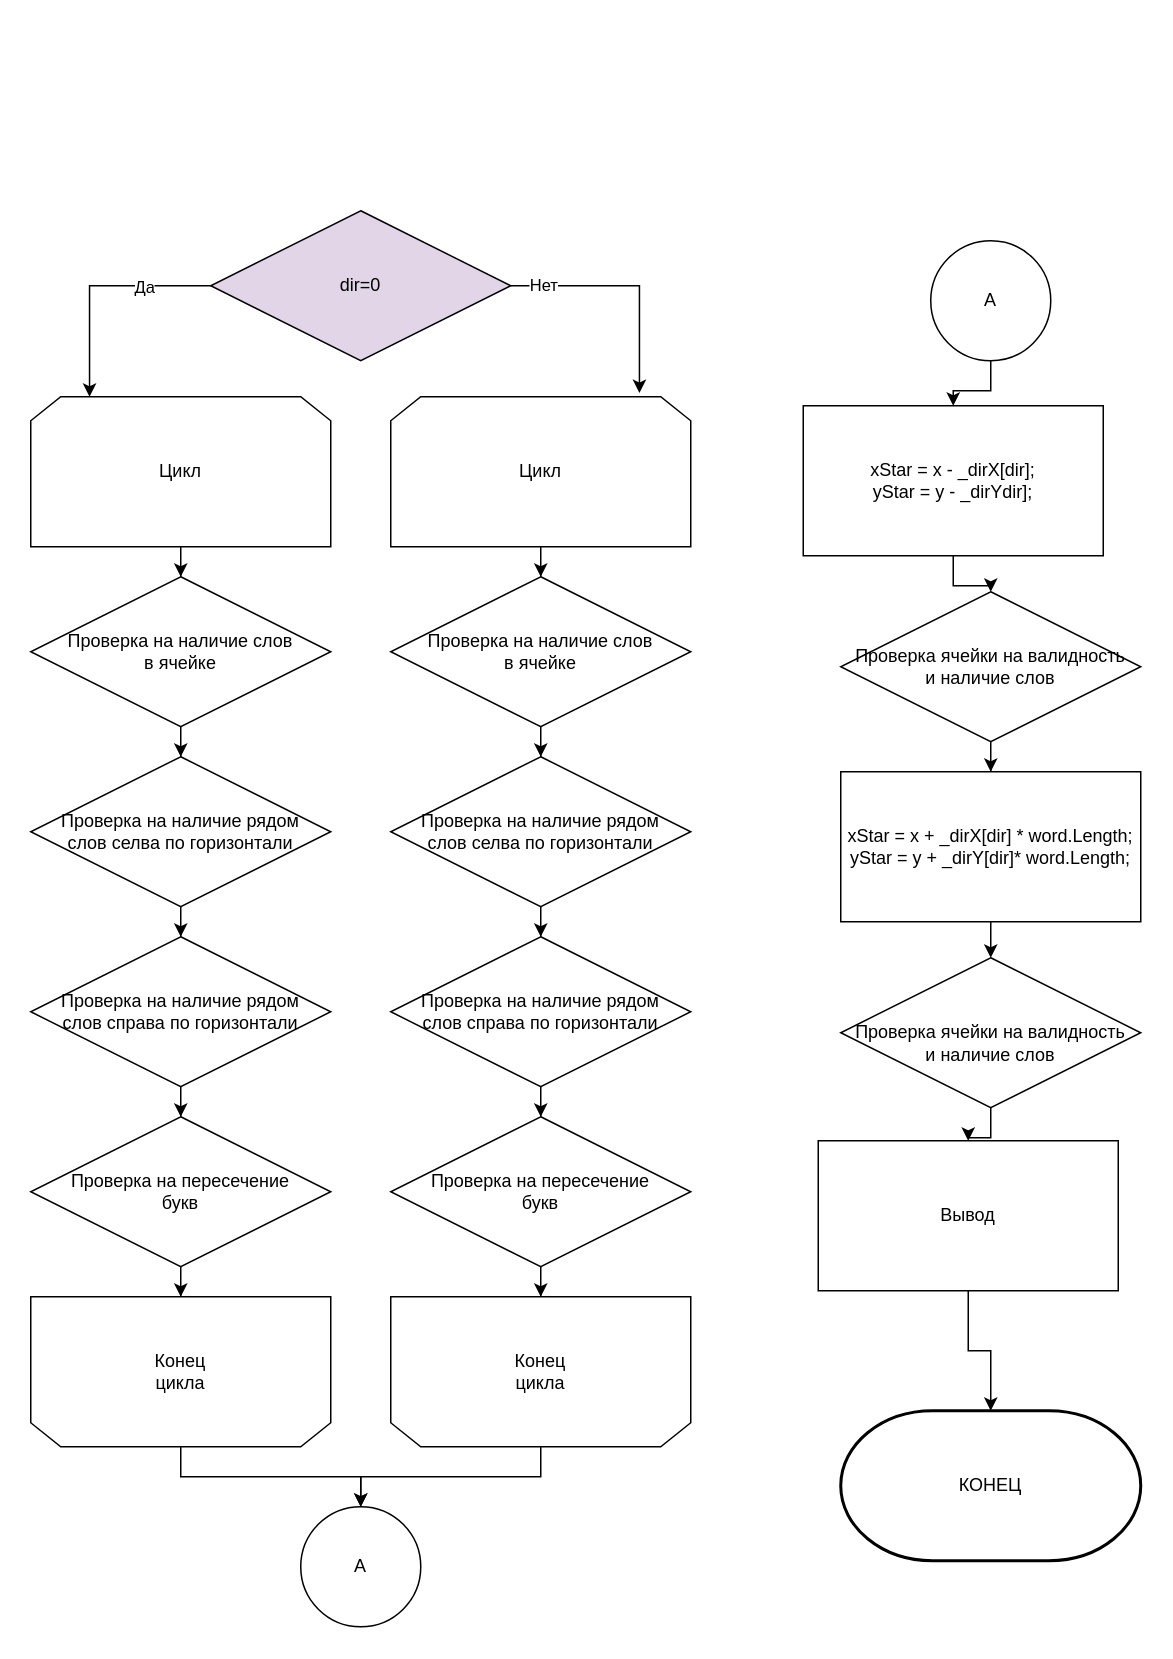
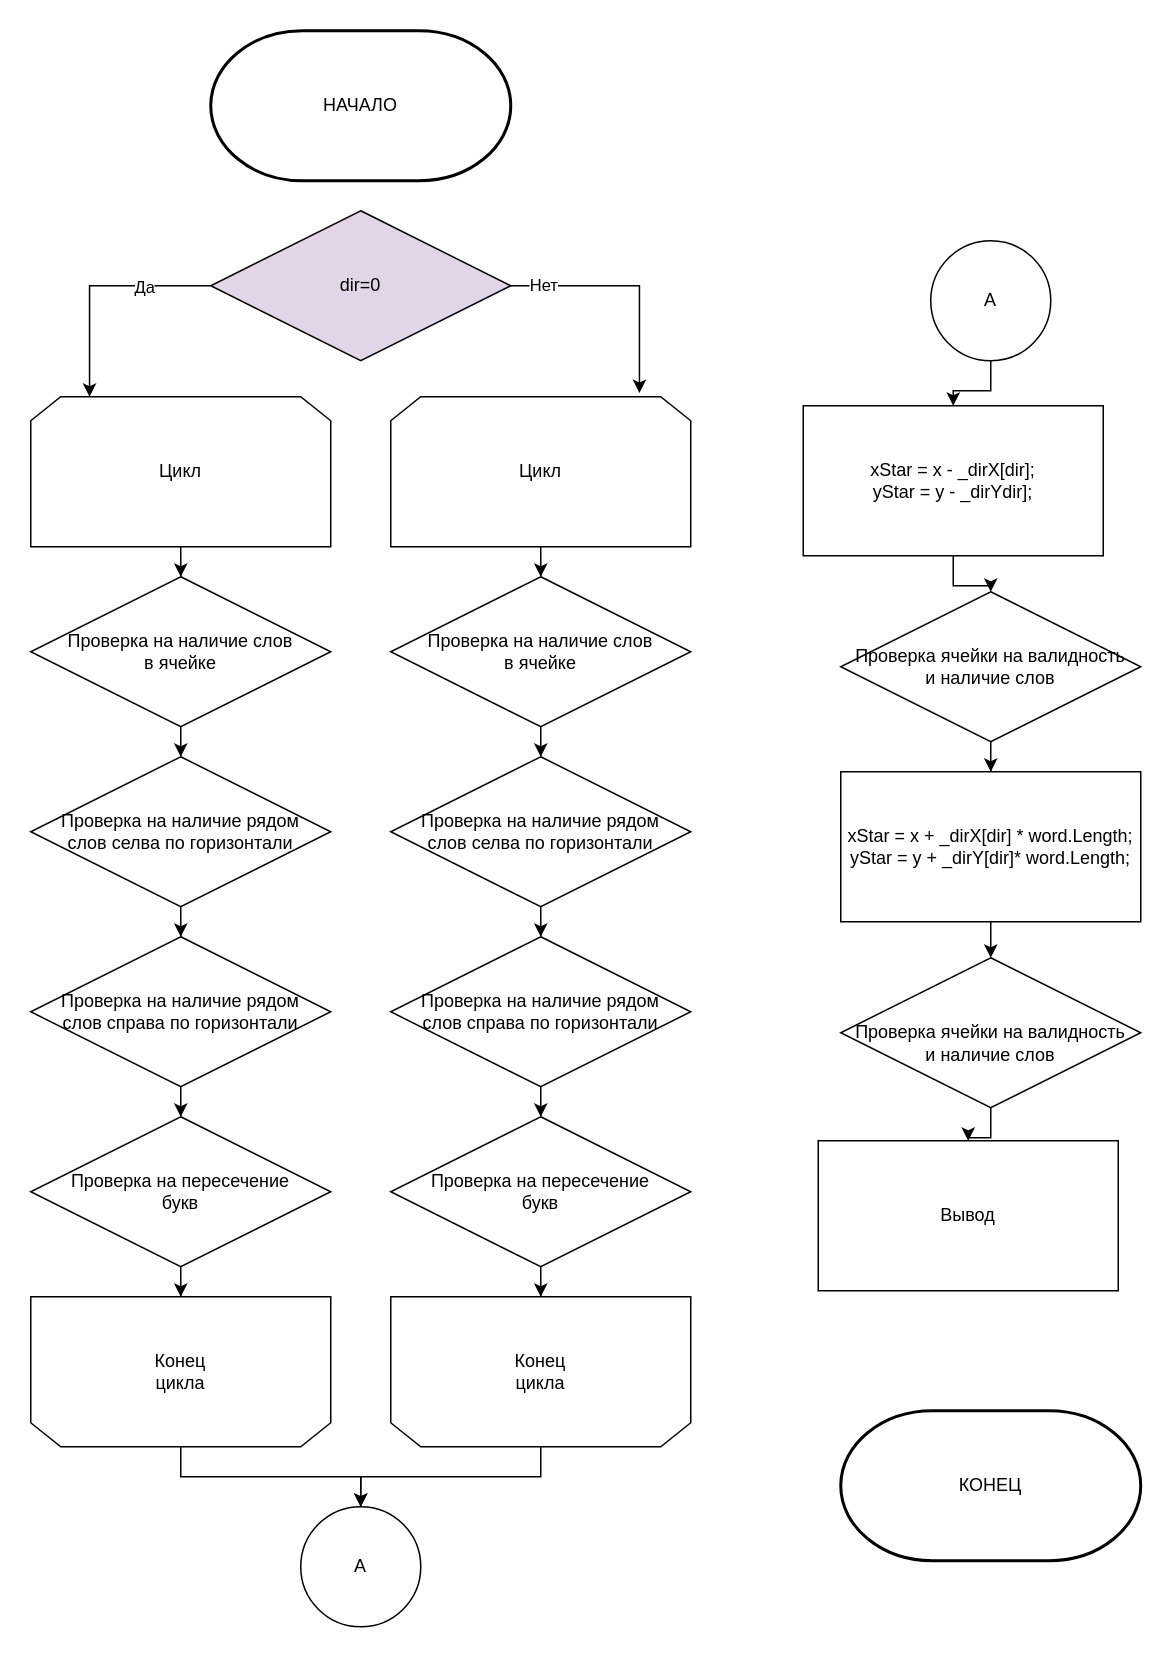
node "НАЧАЛО": added
edge "Вывод" -> "КОНЕЦ": removed
